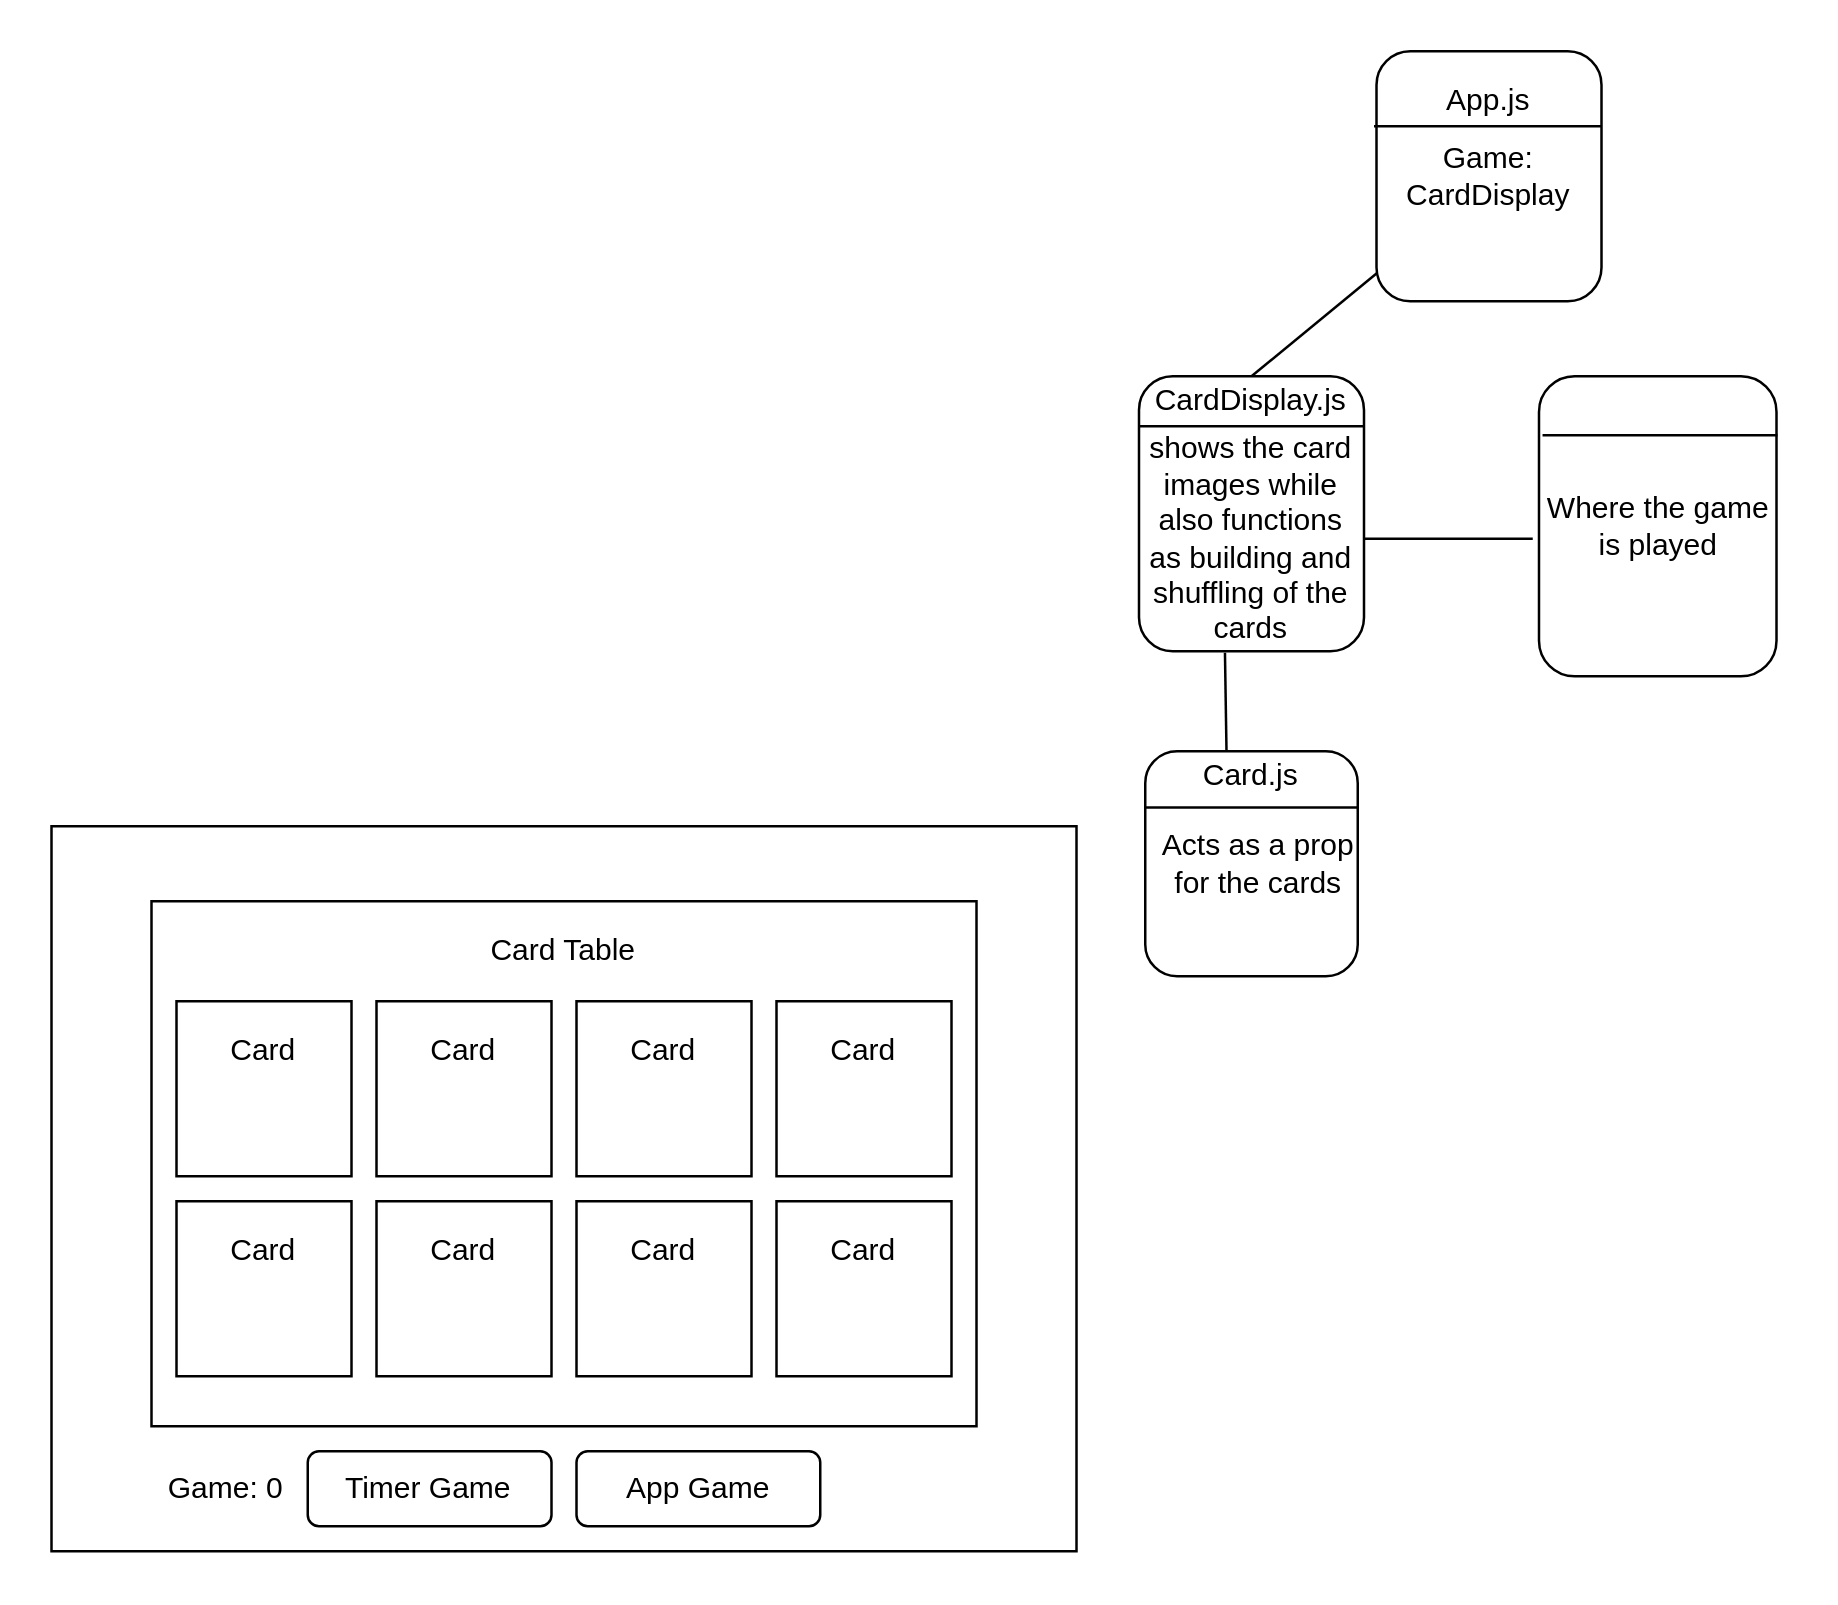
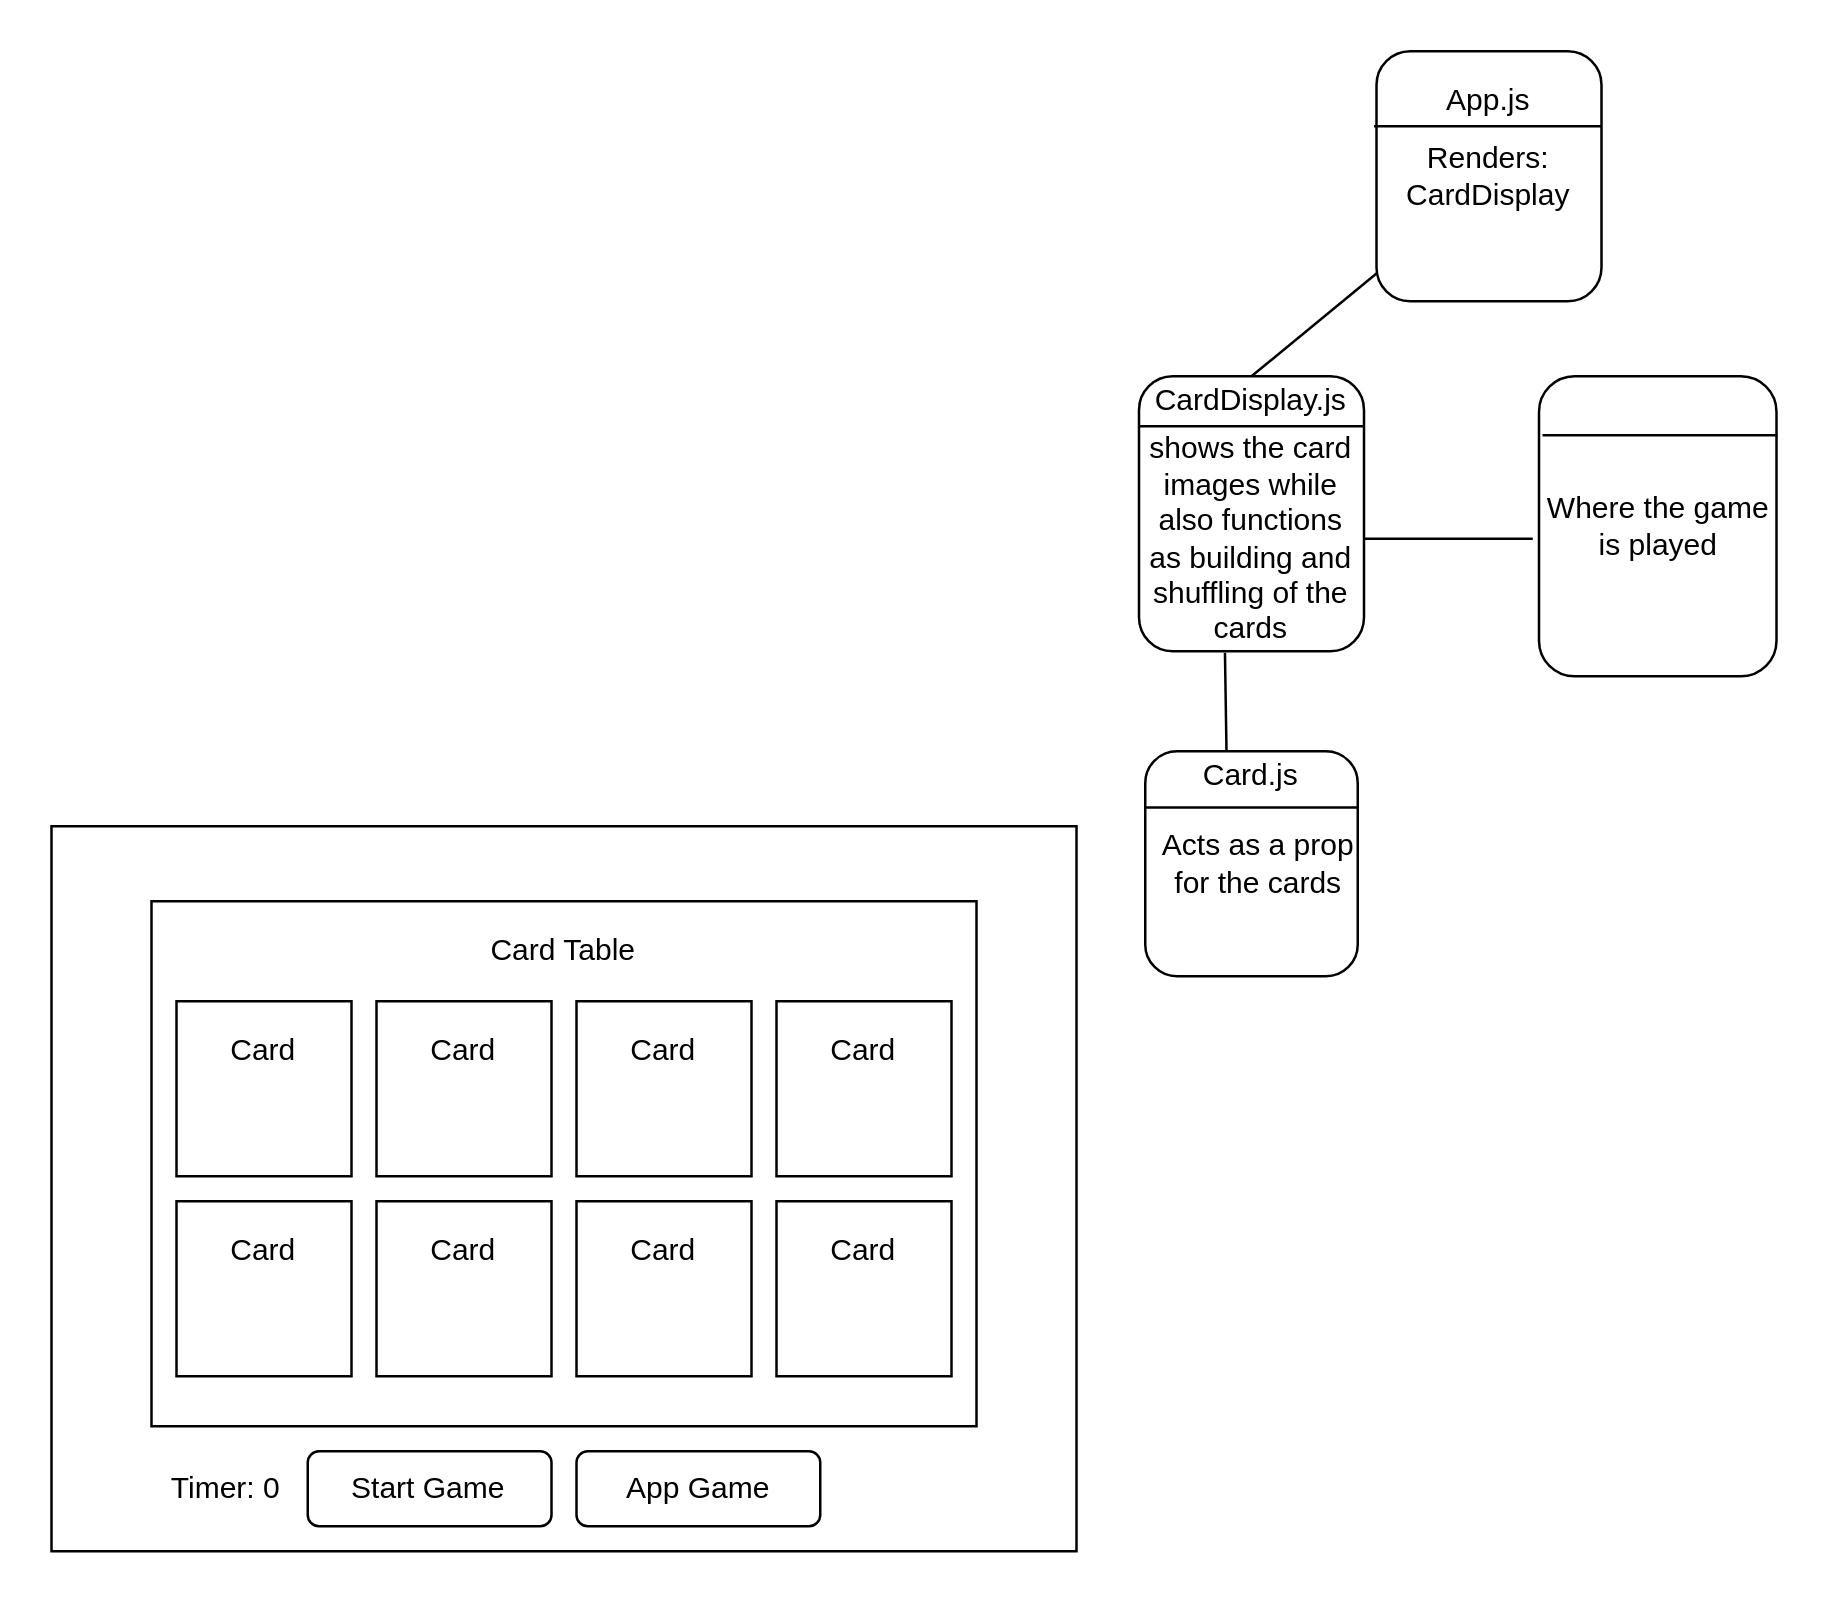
node "Game: CardDisplay": label "Game: CardDisplay" -> "Renders: CardDisplay"
node "Game: 0": label "Game: 0" -> "Timer: 0"
node "Timer Game": label "Timer Game" -> "Start Game"
